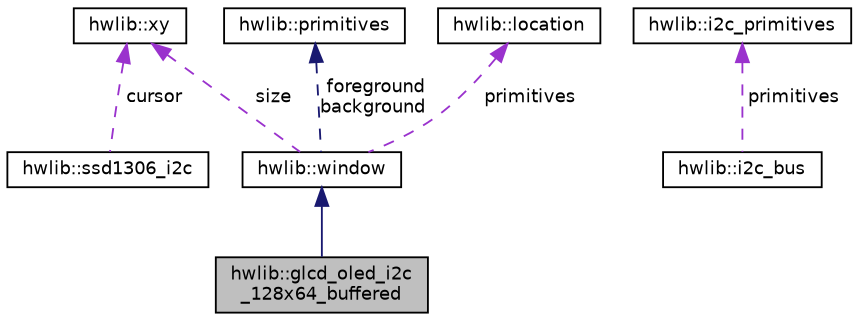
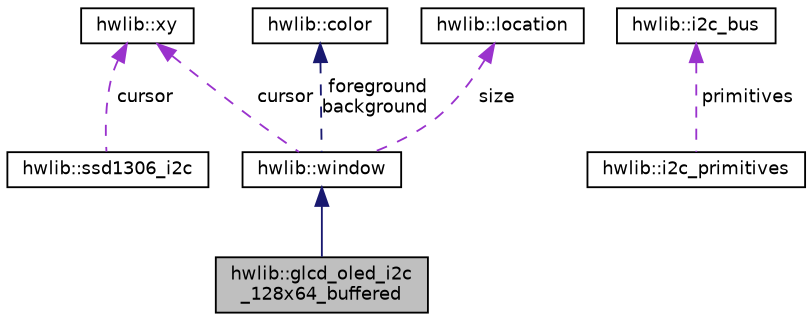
node "hwlib::primitives": label "hwlib::primitives" -> "hwlib::color"
edge "hwlib::window" -> "hwlib::xy": label " size" -> " cursor"
edge "hwlib::window" -> "hwlib::location": label " primitives" -> " size"
edge "hwlib::i2c_bus" -> "hwlib::i2c_primitives": reversed
